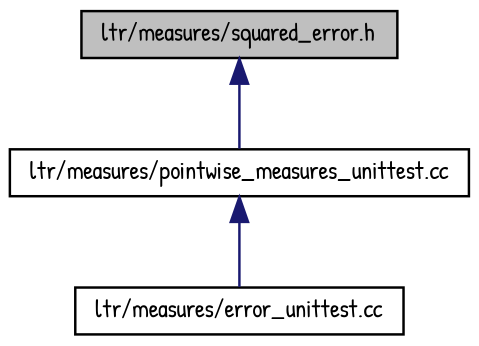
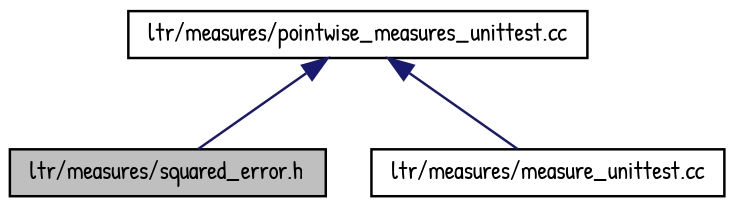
edge "ltr/measures/pointwise_measures_unittest.cc" -> "ltr/measures/squared_error.h": reversed
node "ltr/measures/error_unittest.cc": label "ltr/measures/error_unittest.cc" -> "ltr/measures/measure_unittest.cc"
